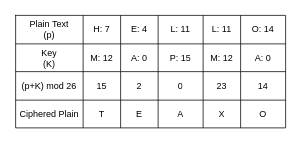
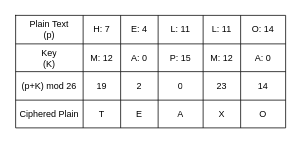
node "15": label "15" -> "19"
